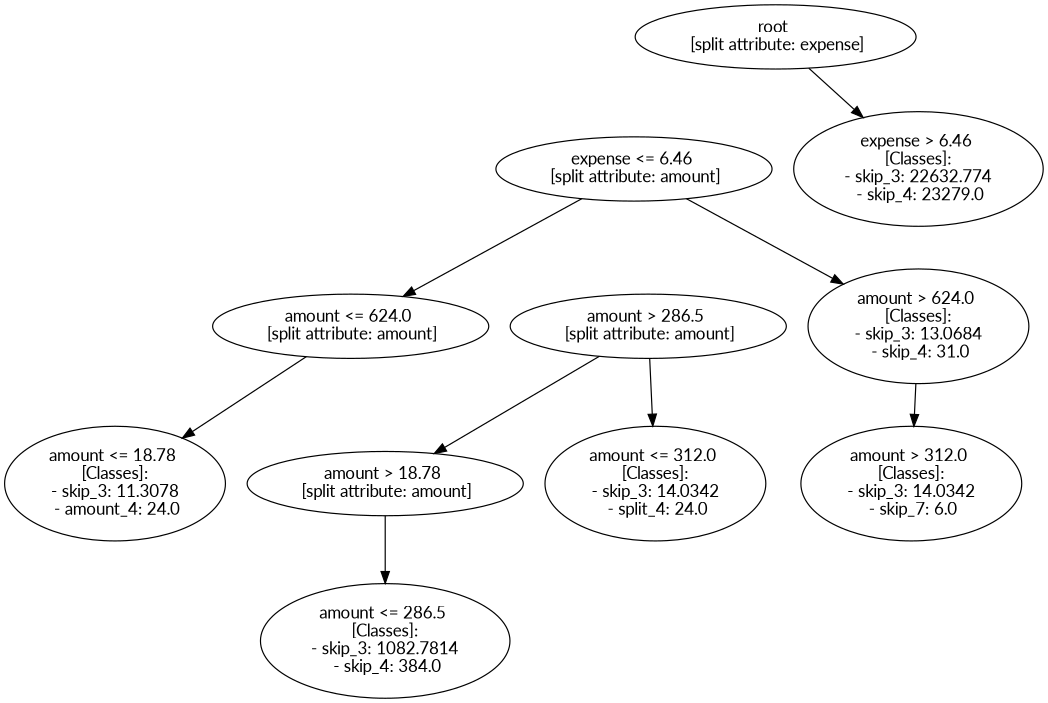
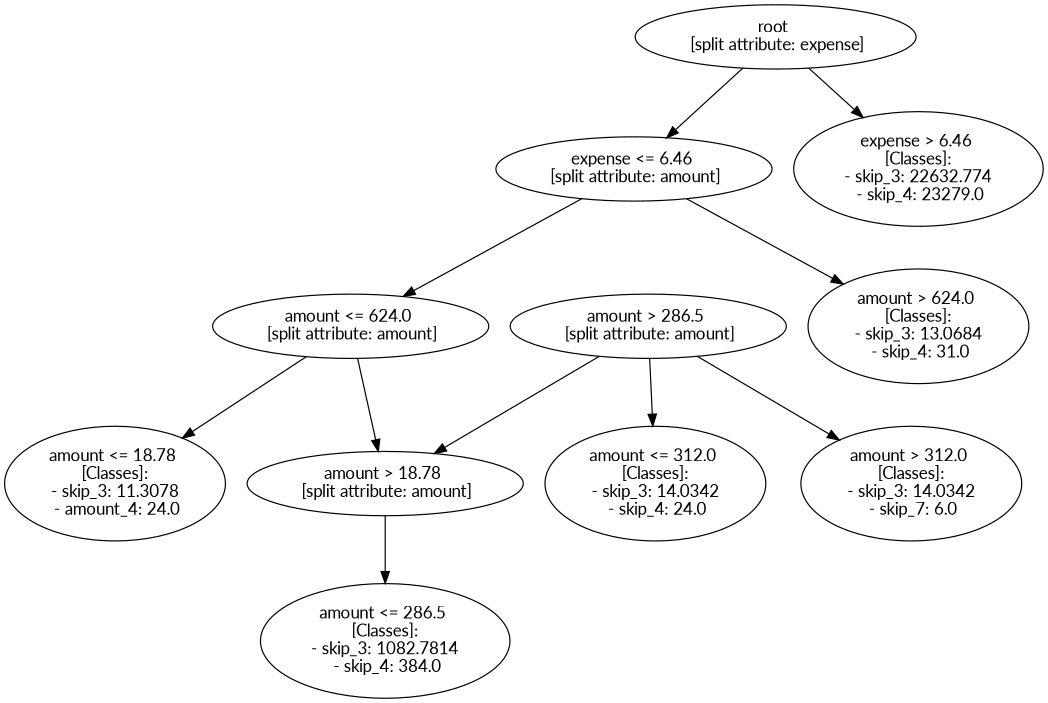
edge "root [split attribute: expense]" -> "expense <= 6.46 [split attribute: amount]": added
edge "amount <= 624.0 [split attribute: amount]" -> "amount > 18.78 [split attribute: amount]": added
edge "amount > 624.0 [Classes]: - skip_3: 13.0684 - skip_4: 31.0" -> "amount > 312.0 [Classes]: - skip_3: 14.0342 - skip_7: 6.0": now "amount > 286.5 [split attribute: amount]" -> "amount > 312.0 [Classes]: - skip_3: 14.0342 - skip_7: 6.0"
node "amount <= 312.0 [Classes]: - skip_3: 14.0342 - split_4: 24.0": label "amount <= 312.0 [Classes]: - skip_3: 14.0342 - split_4: 24.0" -> "amount <= 312.0 [Classes]: - skip_3: 14.0342 - skip_4: 24.0"
